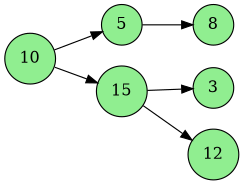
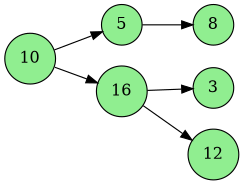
node "15": label "15" -> "16"
